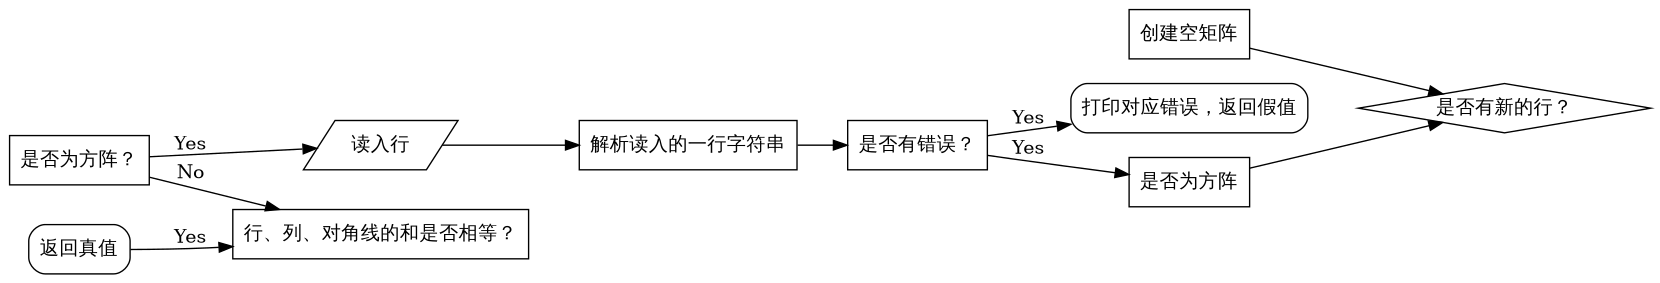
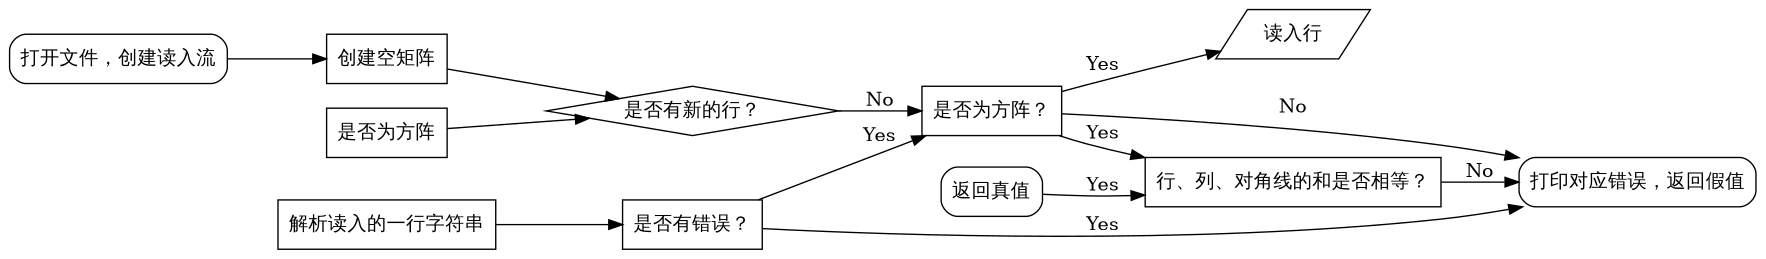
node "打开文件，创建读入流": added
edge "是否有新的行？" -> "是否为方阵？": added, label "No"
edge "是否为方阵？" -> "打印对应错误，返回假值": added, label "No"
edge "读入行" -> "解析读入的一行字符串": removed
edge "是否有错误？" -> "是否为方阵": now "是否有错误？" -> "是否为方阵？"
edge "是否为方阵？" -> "行、列、对角线的和是否相等？": label "No" -> "Yes"
edge "行、列、对角线的和是否相等？" -> "打印对应错误，返回假值": added, label "No"
